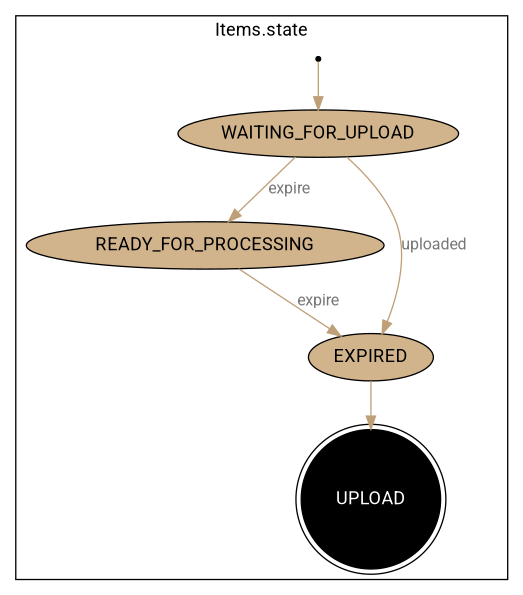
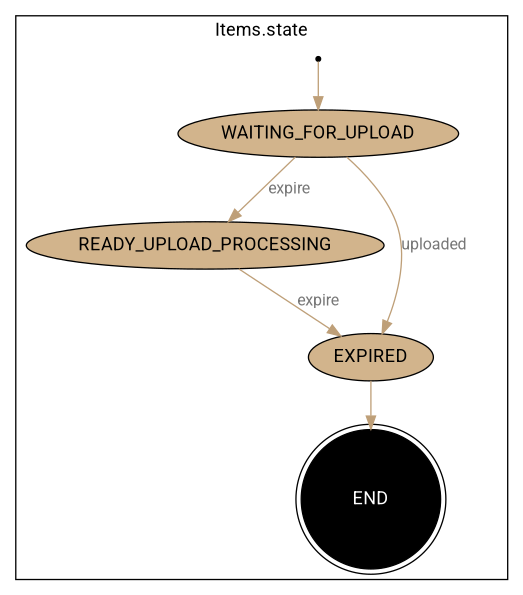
node "READY_FOR_PROCESSING": label "READY_FOR_PROCESSING" -> "READY_UPLOAD_PROCESSING"
node "UPLOAD": label "UPLOAD" -> "END"
